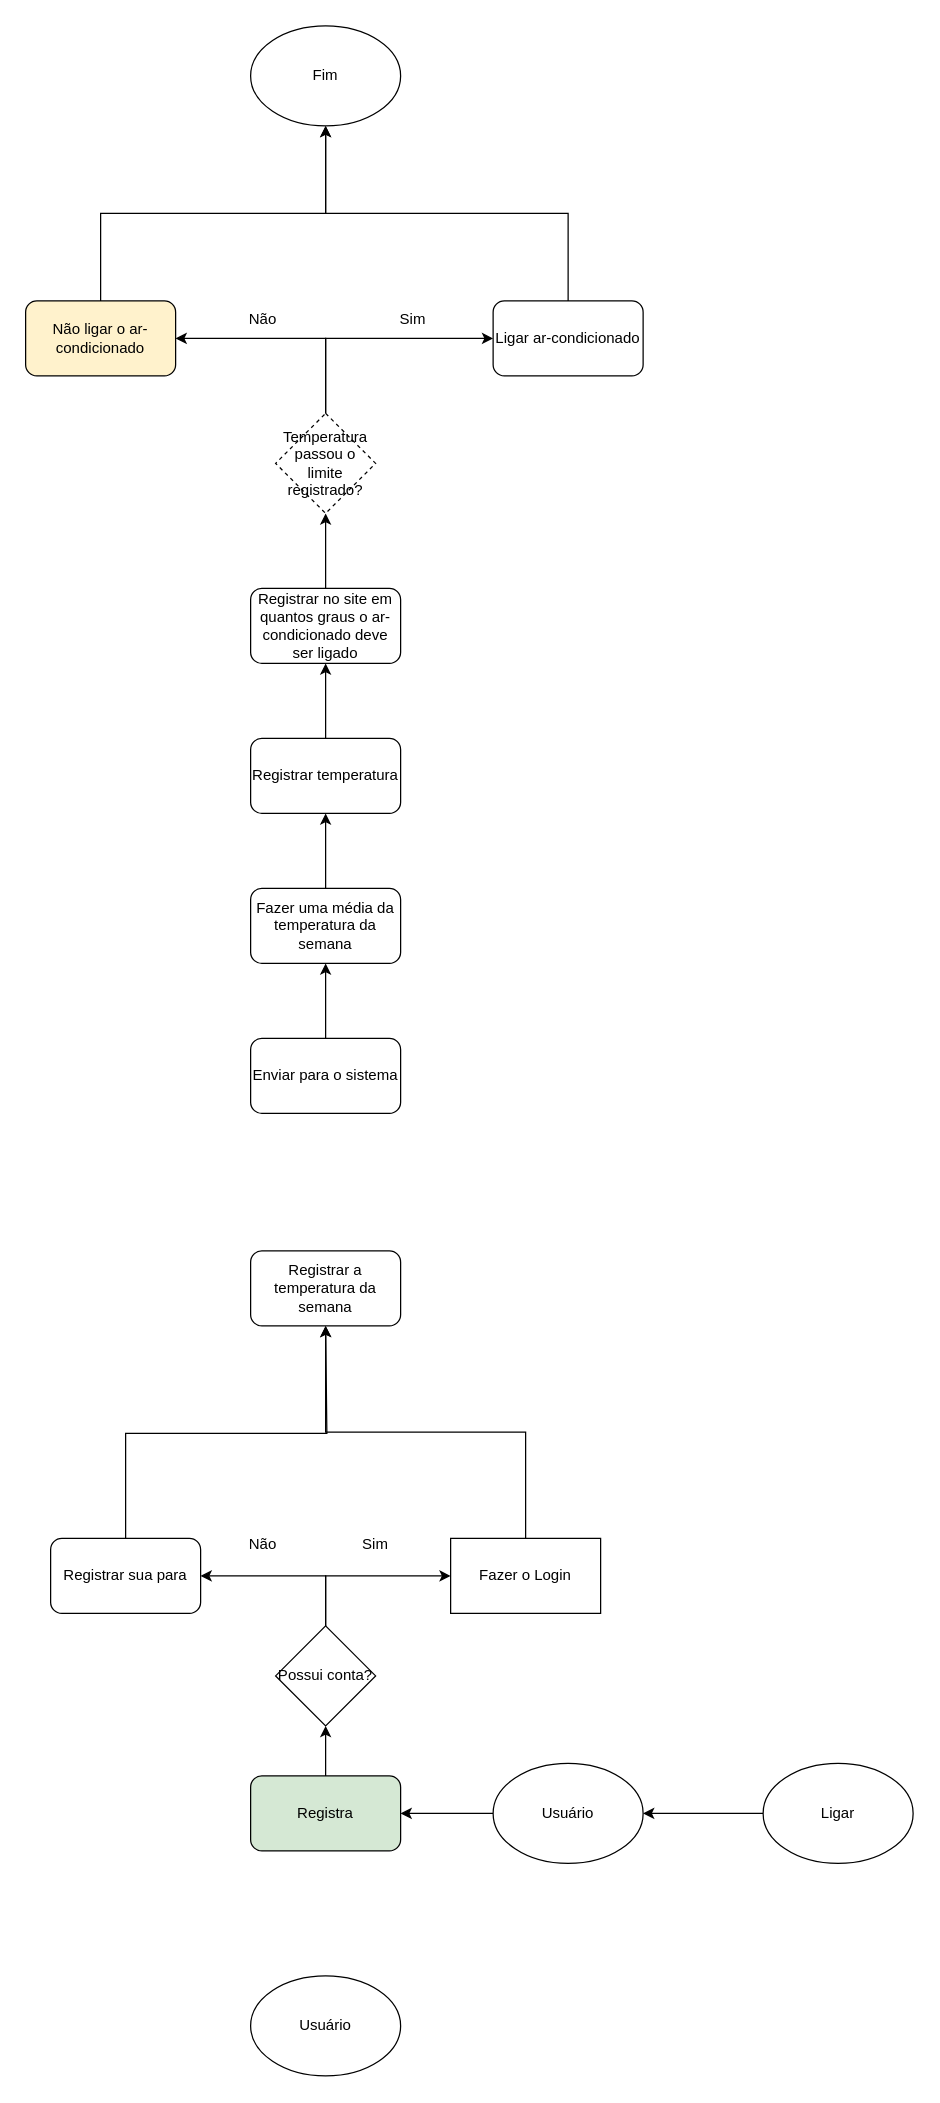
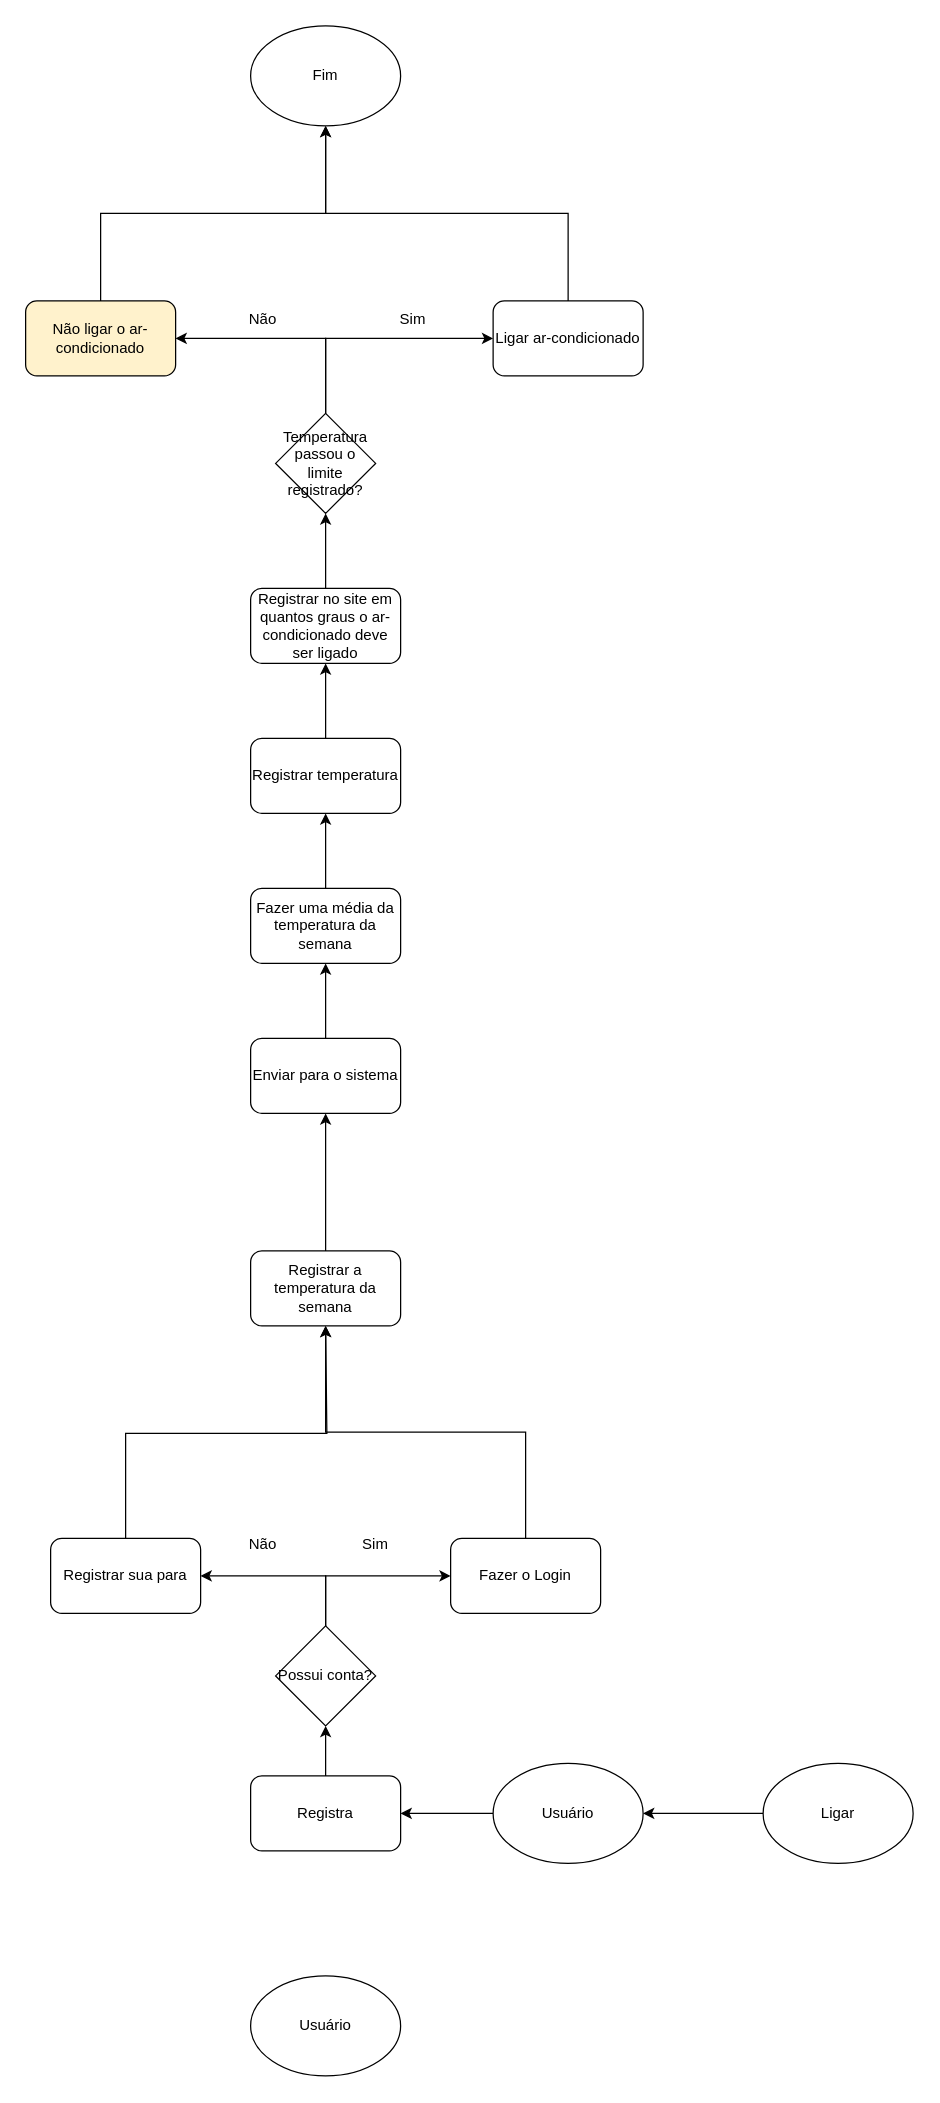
node "Temperatura passou o limite registrado?": style dashed -> solid
edge "Registrar a temperatura da semana" -> "Enviar para o sistema": added
node "Fazer o Login": shape rectangle -> rounded rectangle
node "Registra": fillcolor #d5e8d4 -> #ffffff
